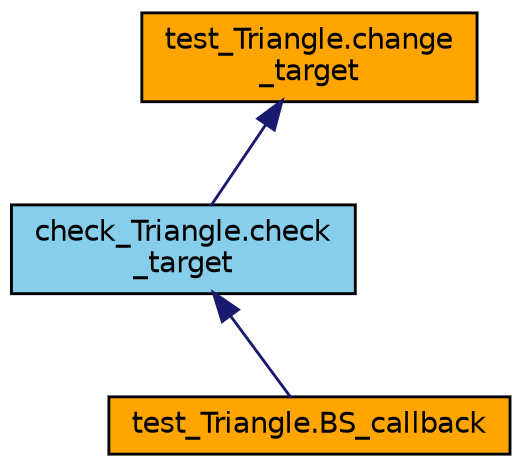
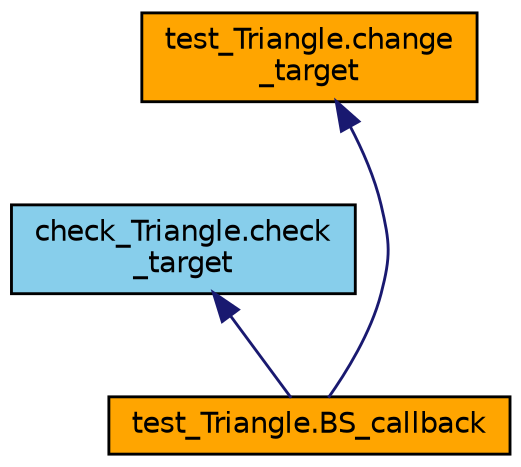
edge "check_Triangle.check _target" -> "test_Triangle.change _target": now "test_Triangle.BS_callback" -> "test_Triangle.change _target"
